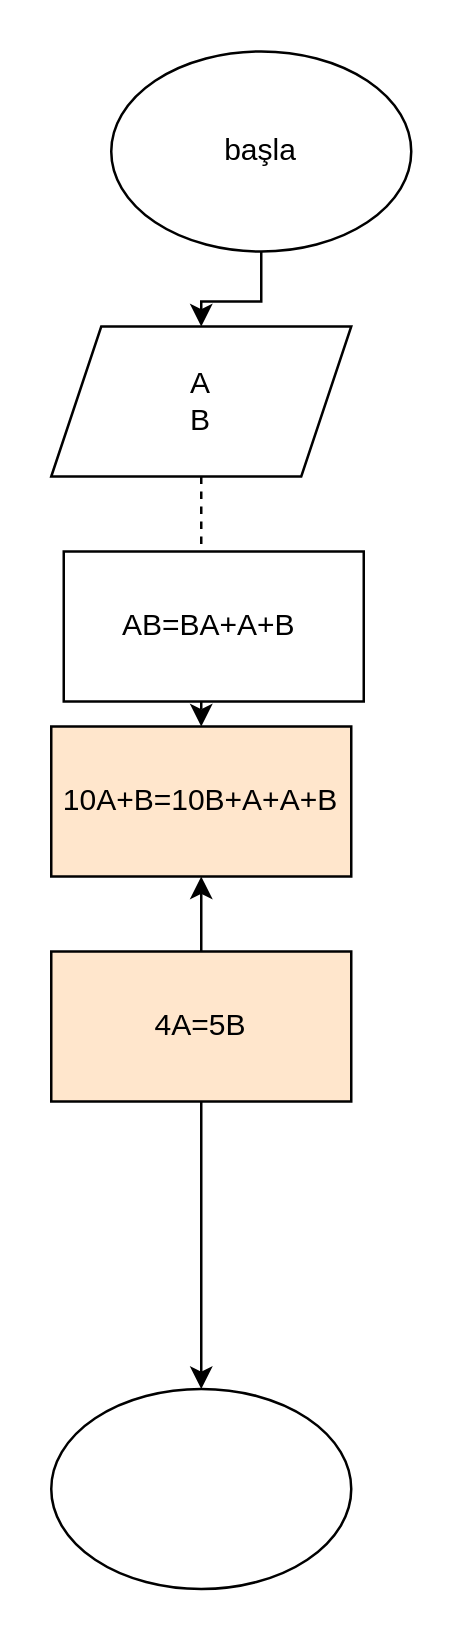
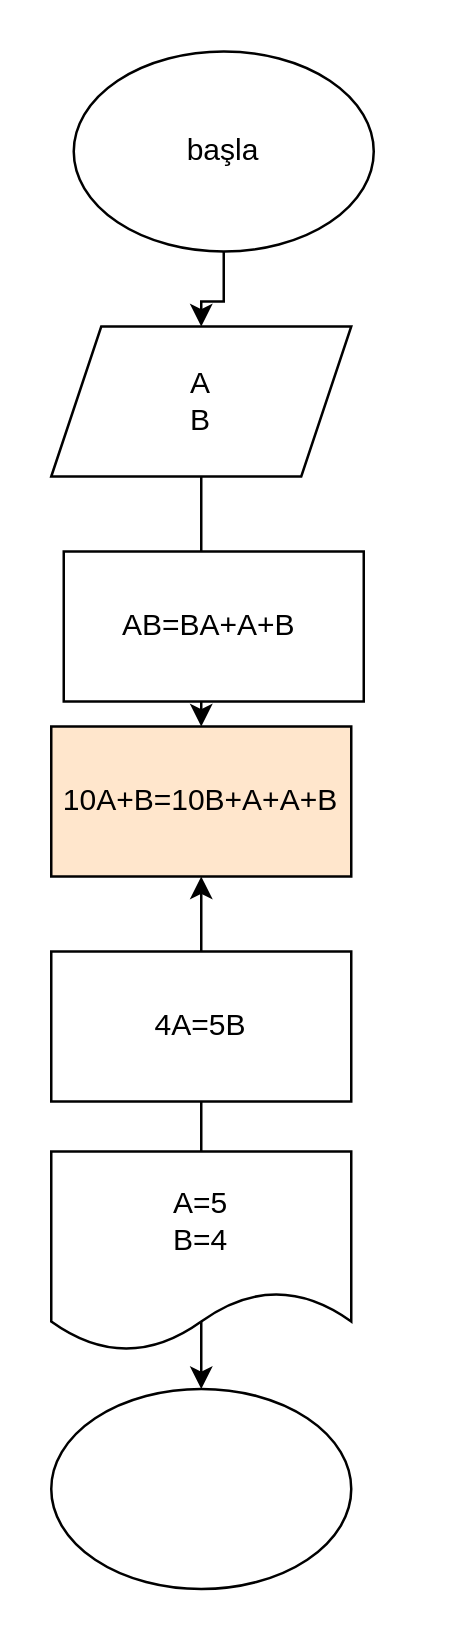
node "başla": moved (261, 151) -> (224, 151)
edge "A B" -> "10A+B=10B+A+A+B": style dashed -> solid
node "4A=5B": fillcolor #ffe6cc -> #ffffff
node "A=5 B=4": added
